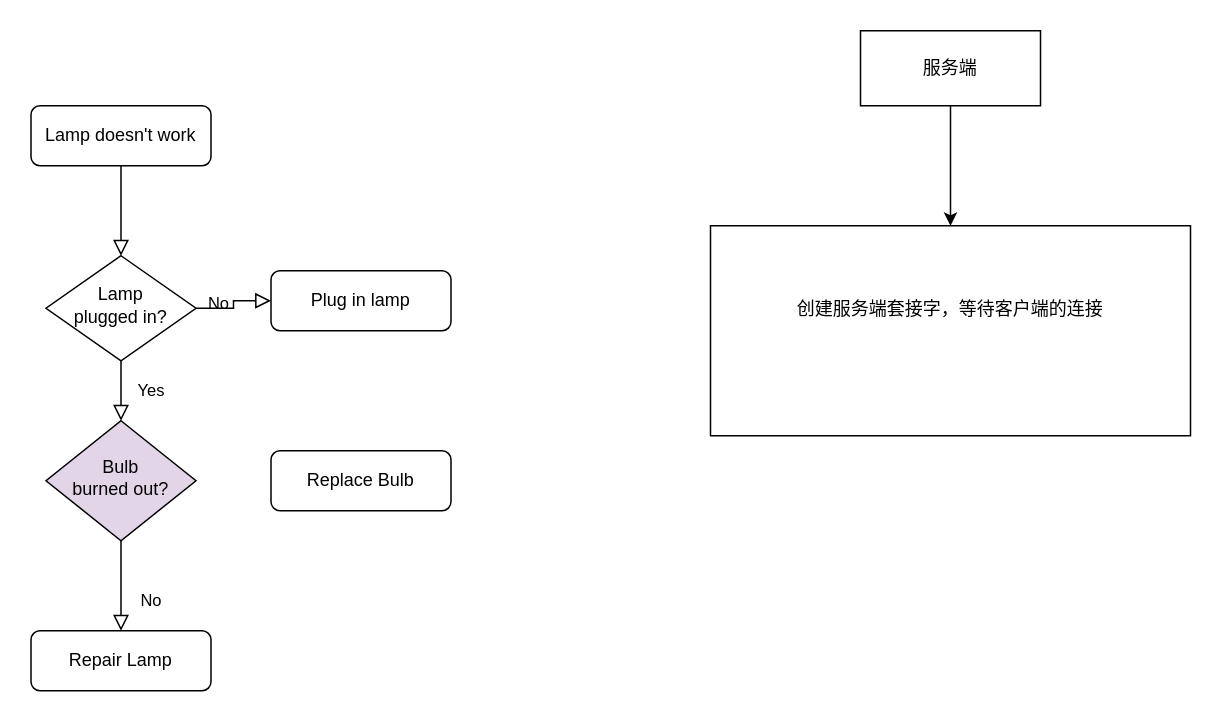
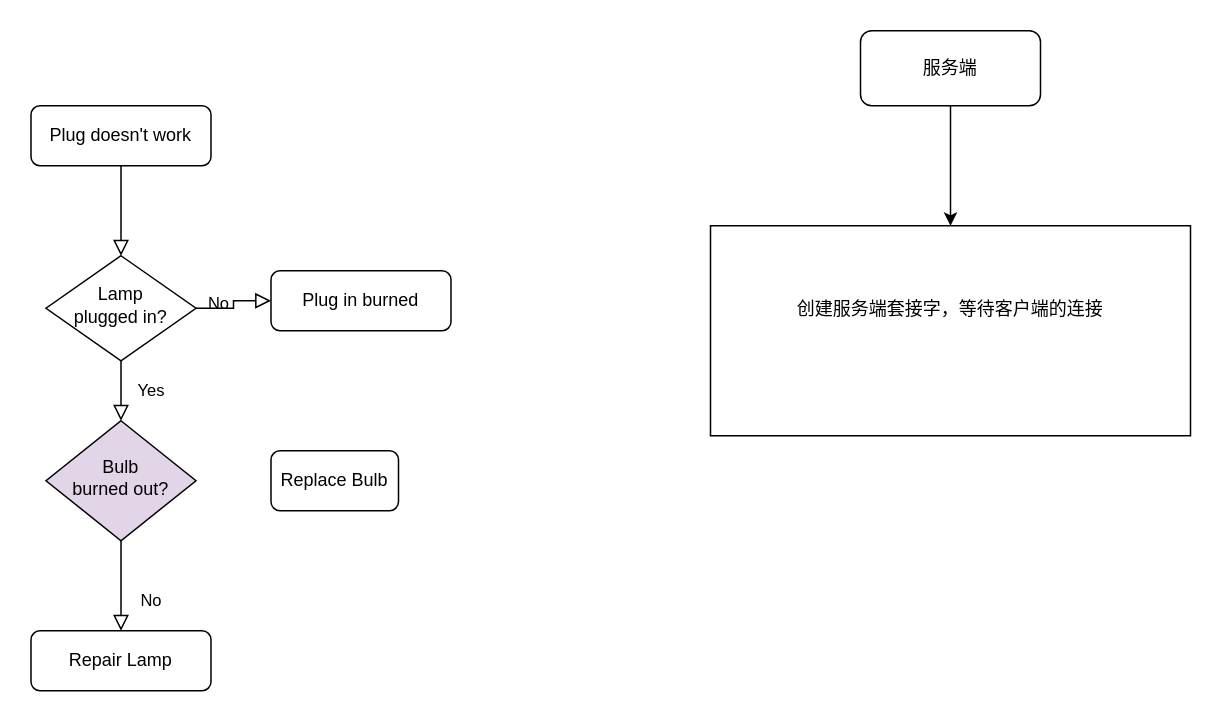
node "服务端": shape rectangle -> rounded rectangle
node "Lamp doesn't work": label "Lamp doesn't work" -> "Plug doesn't work"
node "Plug in lamp": label "Plug in lamp" -> "Plug in burned"
node "Replace Bulb": size 180x60 -> 128x60
